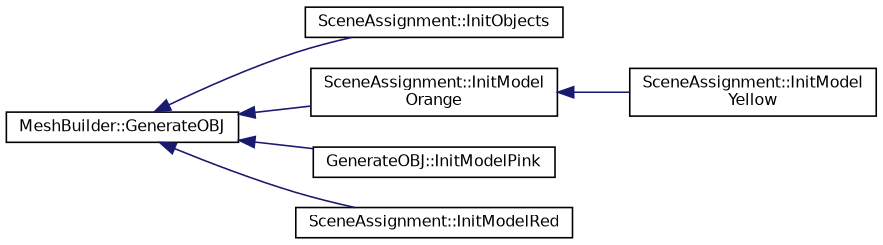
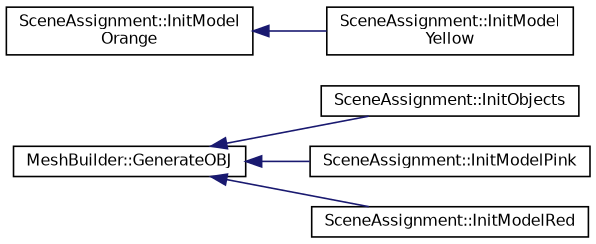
edge "SceneAssignment::InitModel Orange" -> "MeshBuilder::GenerateOBJ": removed
node "GenerateOBJ::InitModelPink": label "GenerateOBJ::InitModelPink" -> "SceneAssignment::InitModelPink"
